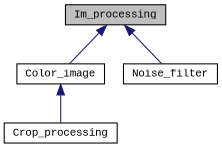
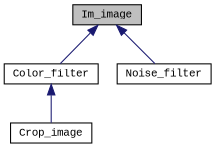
node "Im_processing": label "Im_processing" -> "Im_image"
node "Color_image": label "Color_image" -> "Color_filter"
node "Crop_processing": label "Crop_processing" -> "Crop_image"
